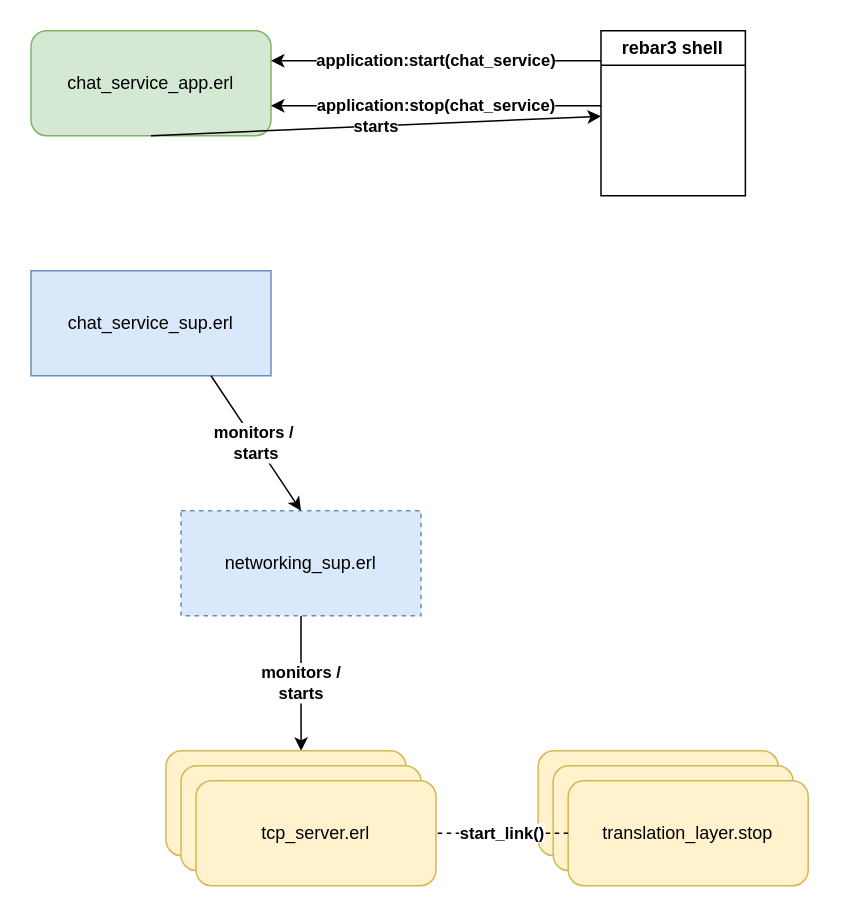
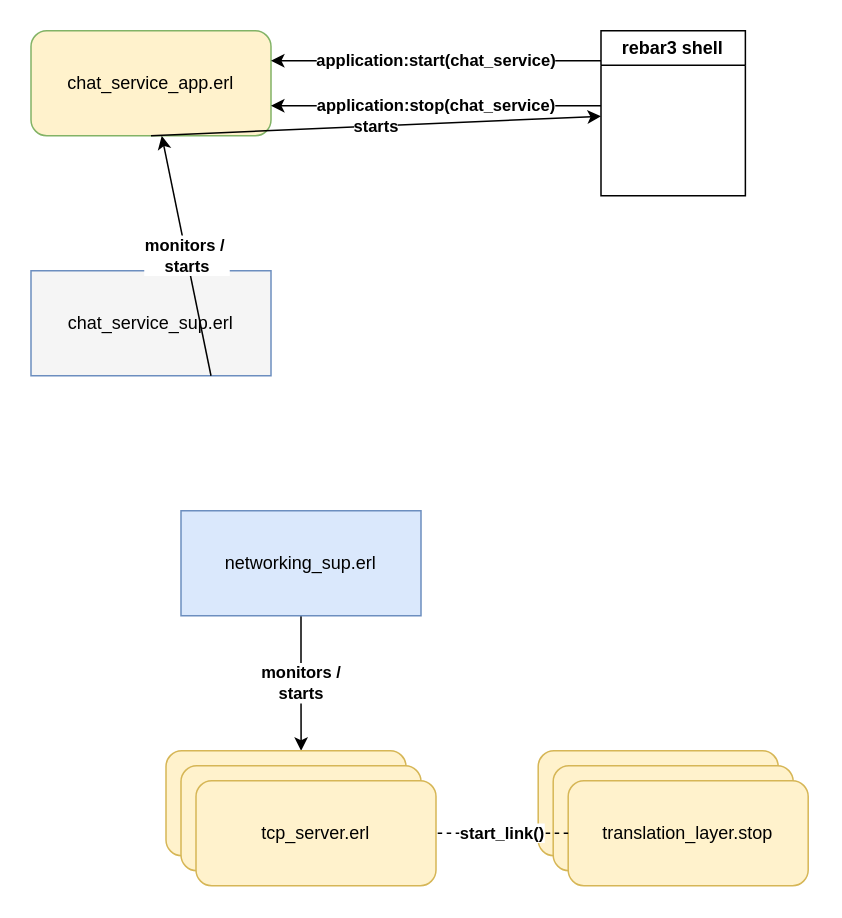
node "chat_service_app.erl": fillcolor #d5e8d4 -> #fff2cc
node "chat_service_sup.erl": fillcolor #dae8fc -> #f5f5f5
edge "chat_service_sup.erl" -> "networking_sup.erl": now "chat_service_sup.erl" -> "chat_service_app.erl"
node "networking_sup.erl": style dashed -> solid
